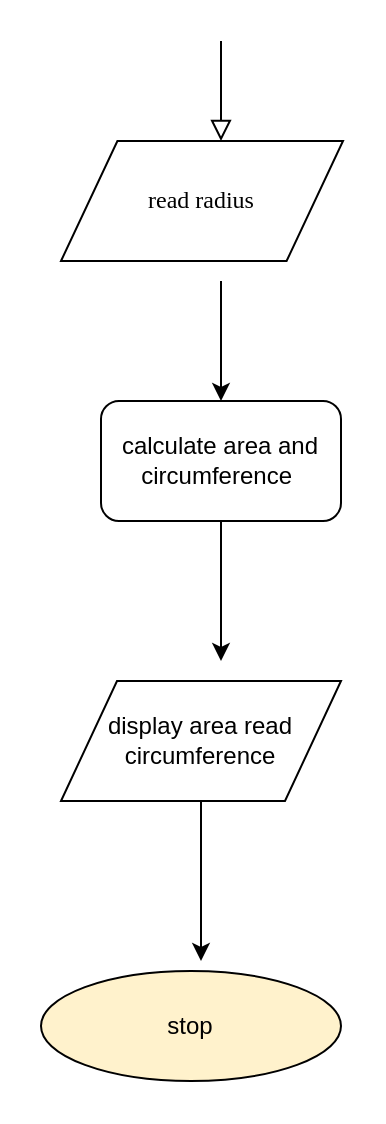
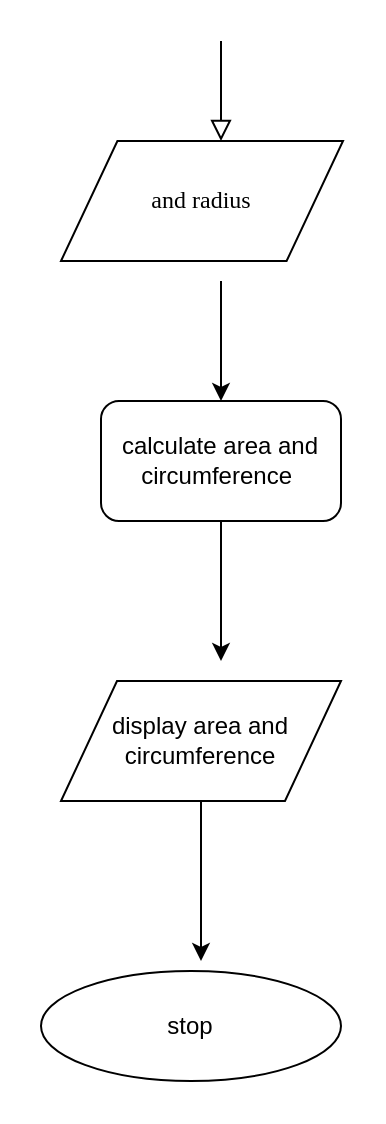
node "read radius": label "read radius" -> "and radius"
node "display area read circumference": label "display area read circumference" -> "display area and circumference"
node "stop": fillcolor #fff2cc -> #ffffff
